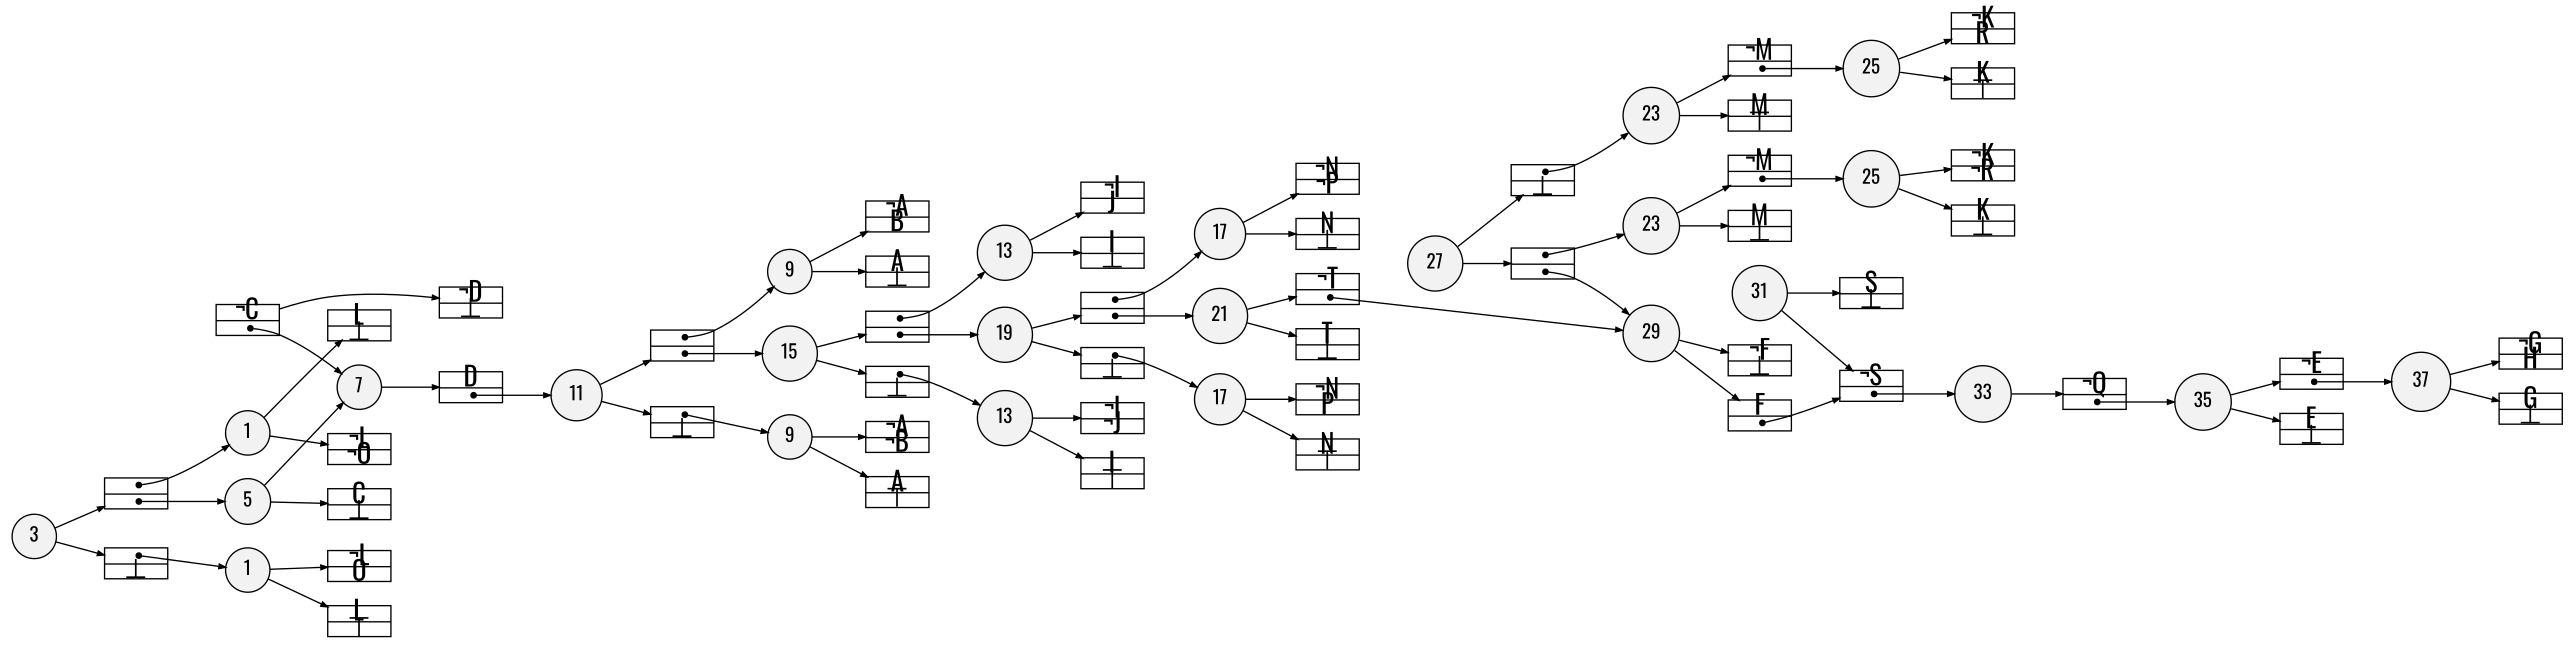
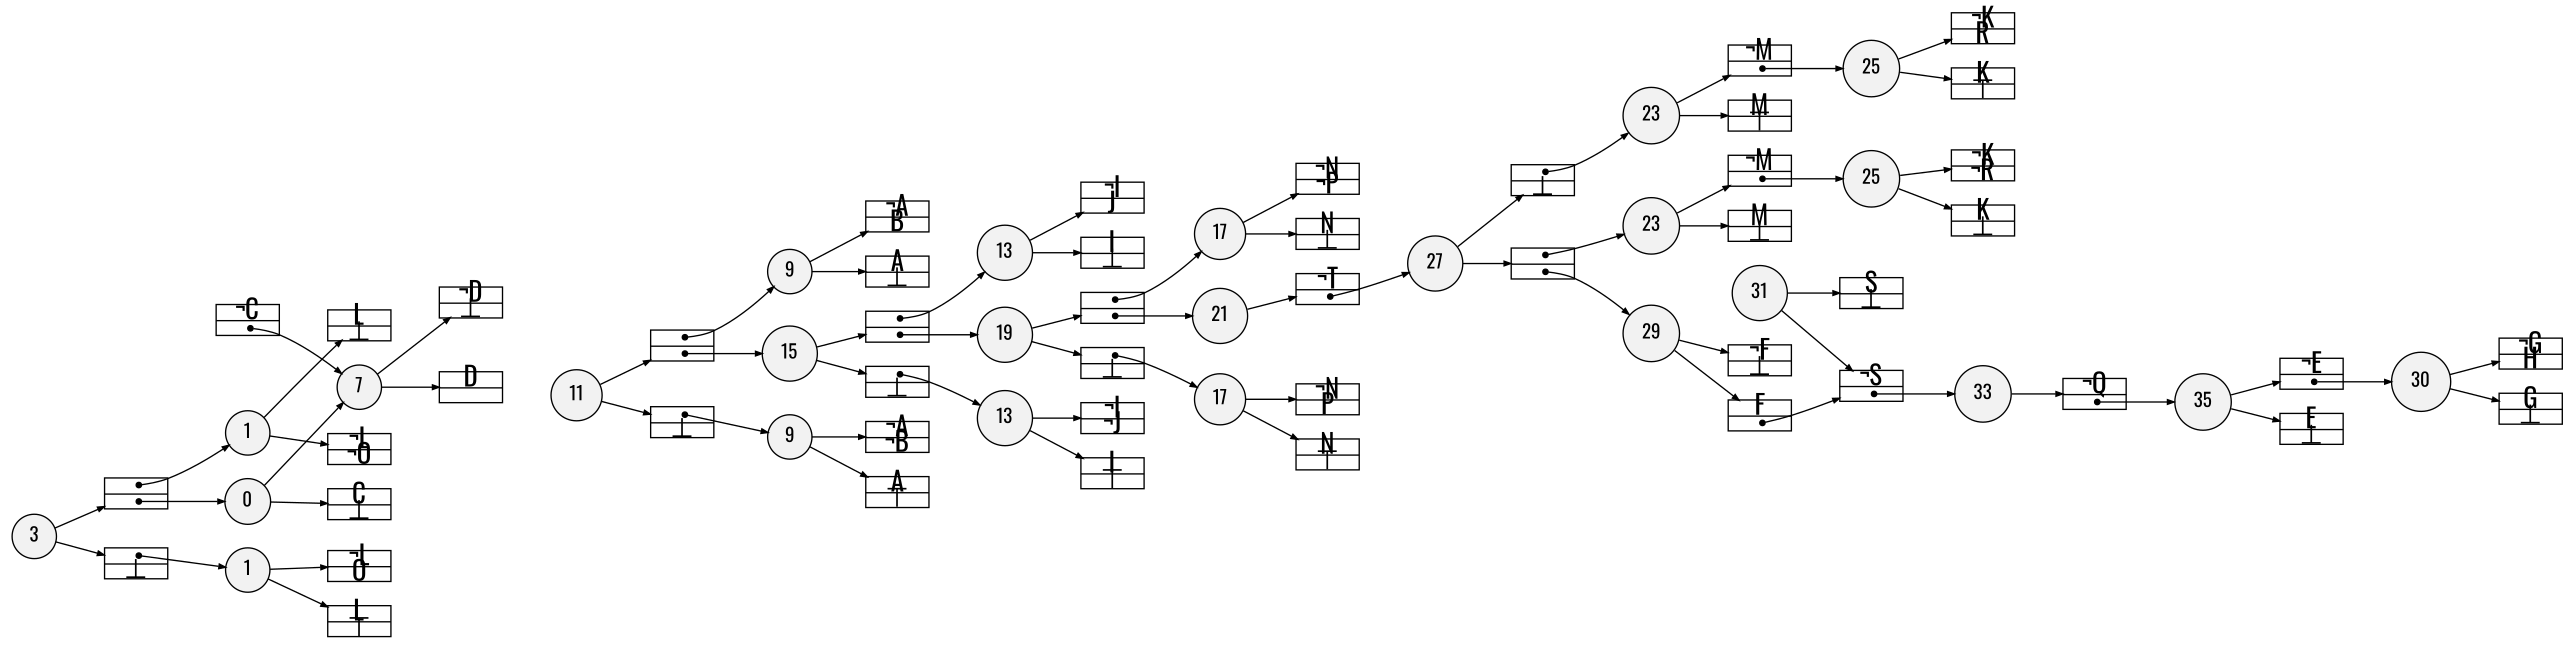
edge "¬C" -> "¬D": now "7" -> "¬D"
edge "¬T" -- "29": now "¬T" -- "27"
node "T": removed
node "37": label "37" -> "30"
edge "D" -- "11": removed
node "5": label "5" -> "0"
